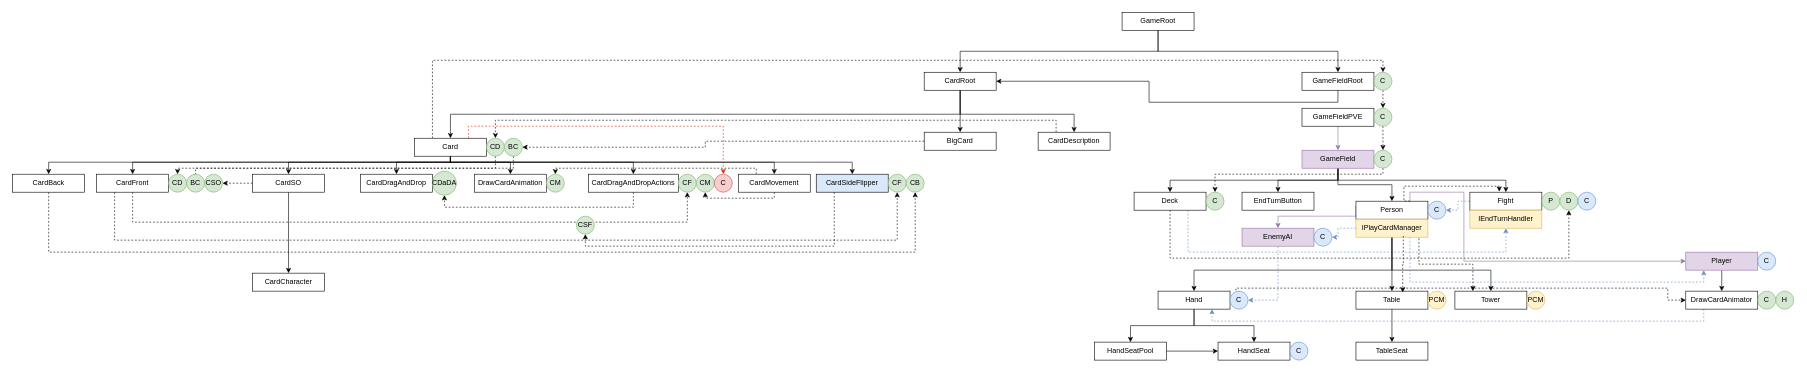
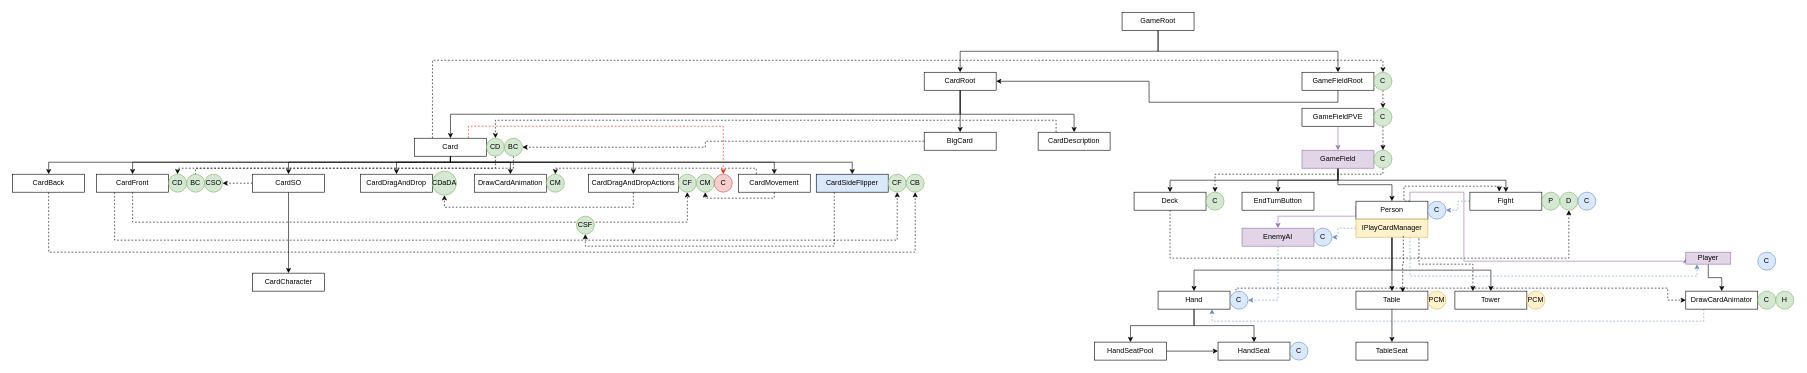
node "IEndTurnHandler": removed
edge "Deck" -> "IEndTurnHandler": removed
node "Player": size 72x18 -> 45x12
